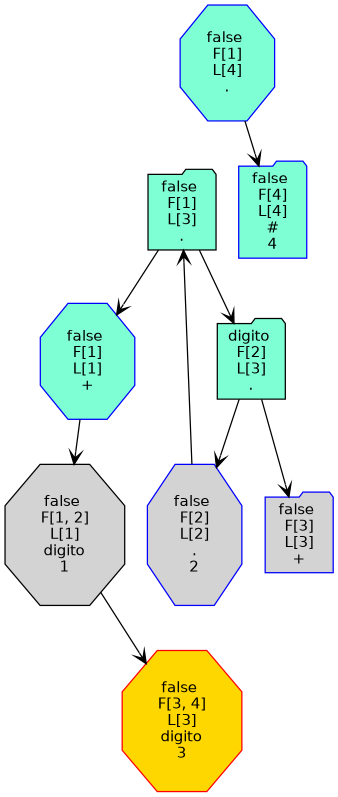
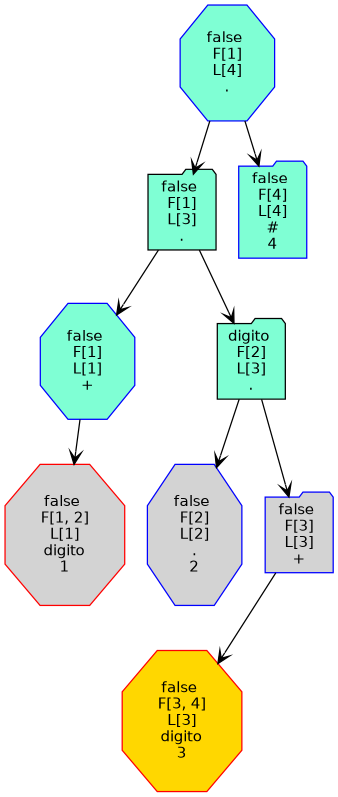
edge "false F[2] L[2] . 2" -> "false F[1] L[3] .": now "false F[1] L[4] ." -> "false F[1] L[3] ."
node "false F[1, 2] L[1] digito 1": color black -> red
edge "false F[1, 2] L[1] digito 1" -> "false F[3, 4] L[3] digito 3": now "false F[3] L[3] +" -> "false F[3, 4] L[3] digito 3"
